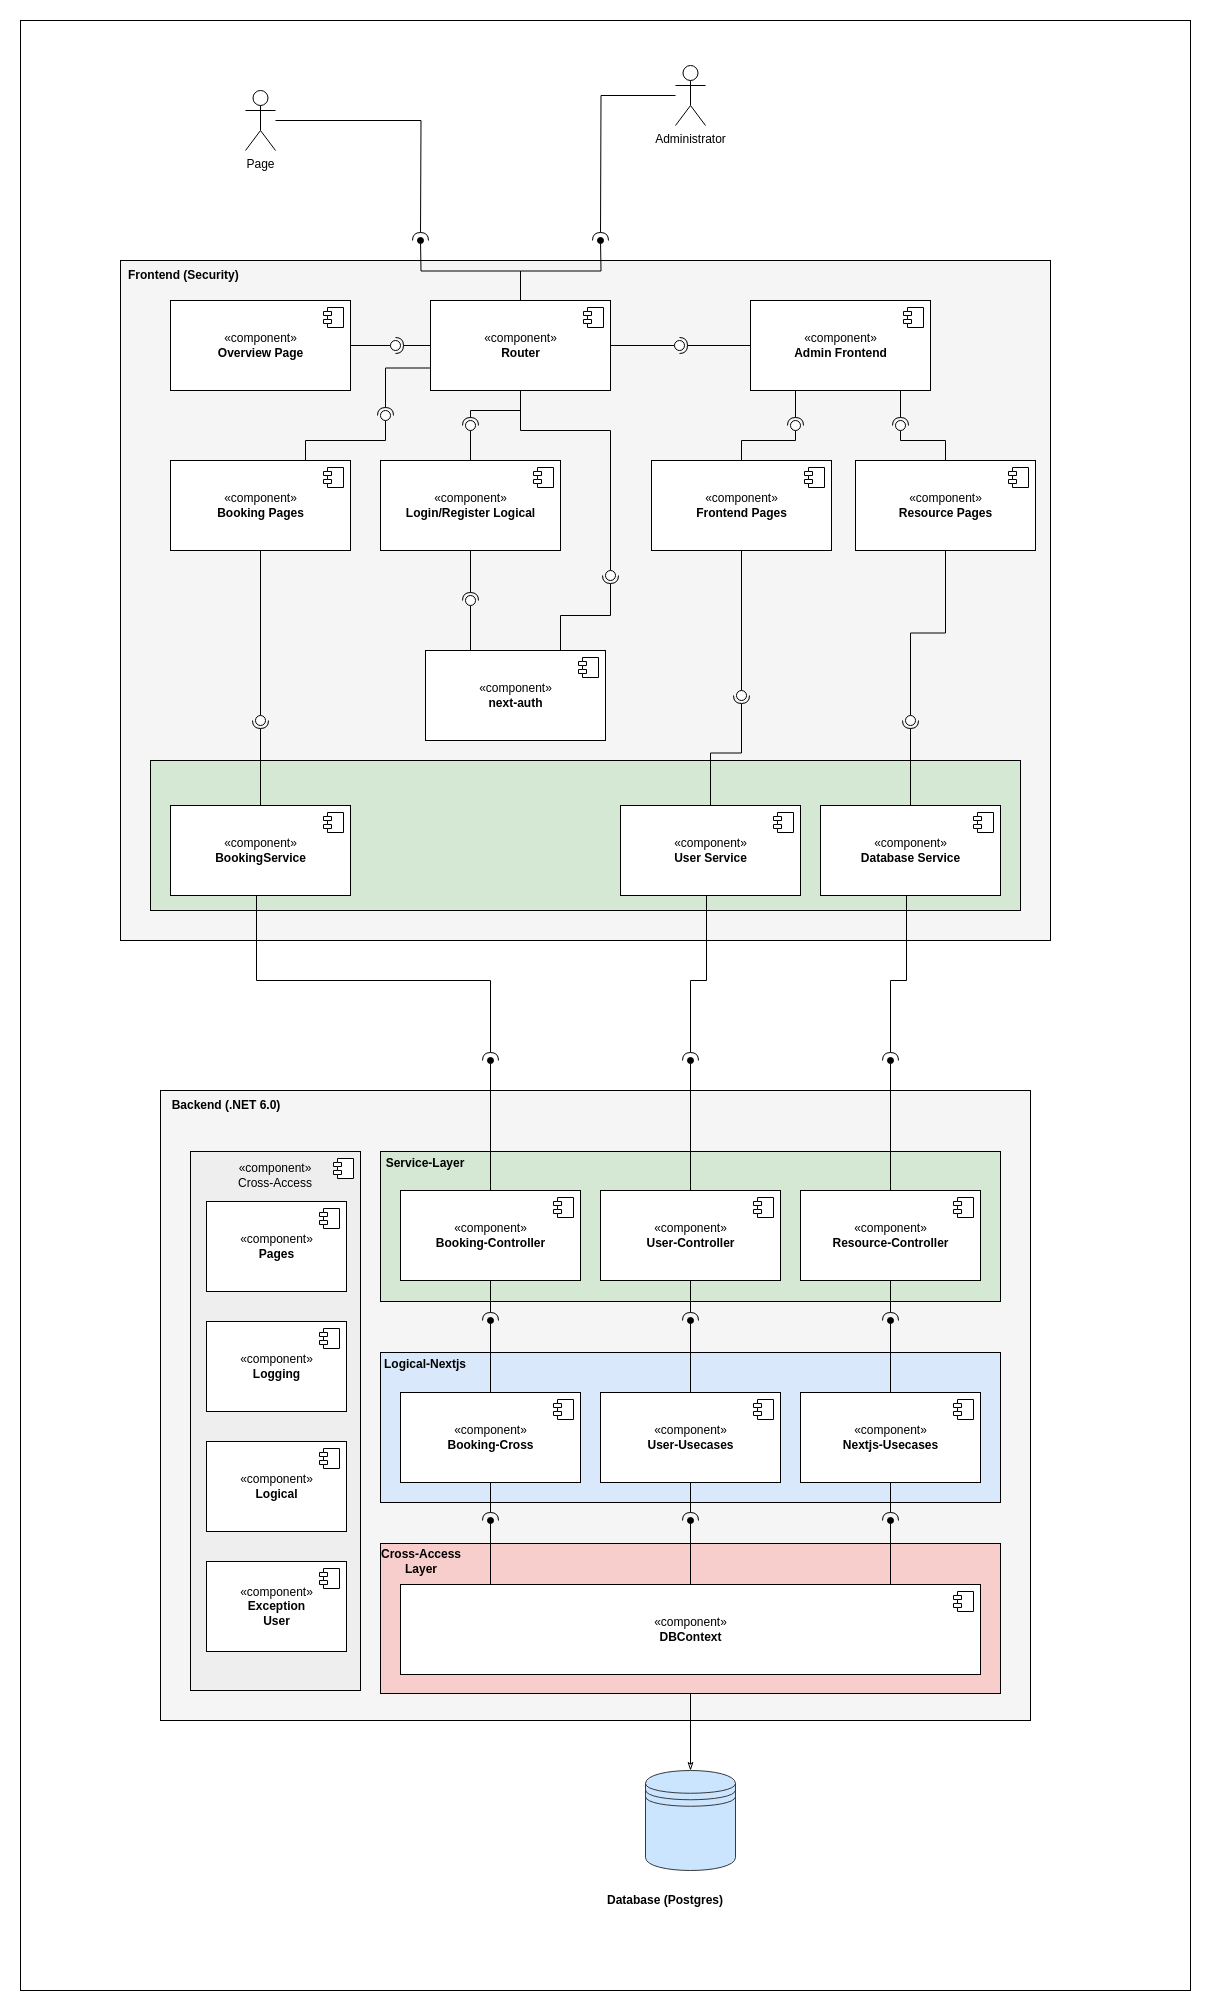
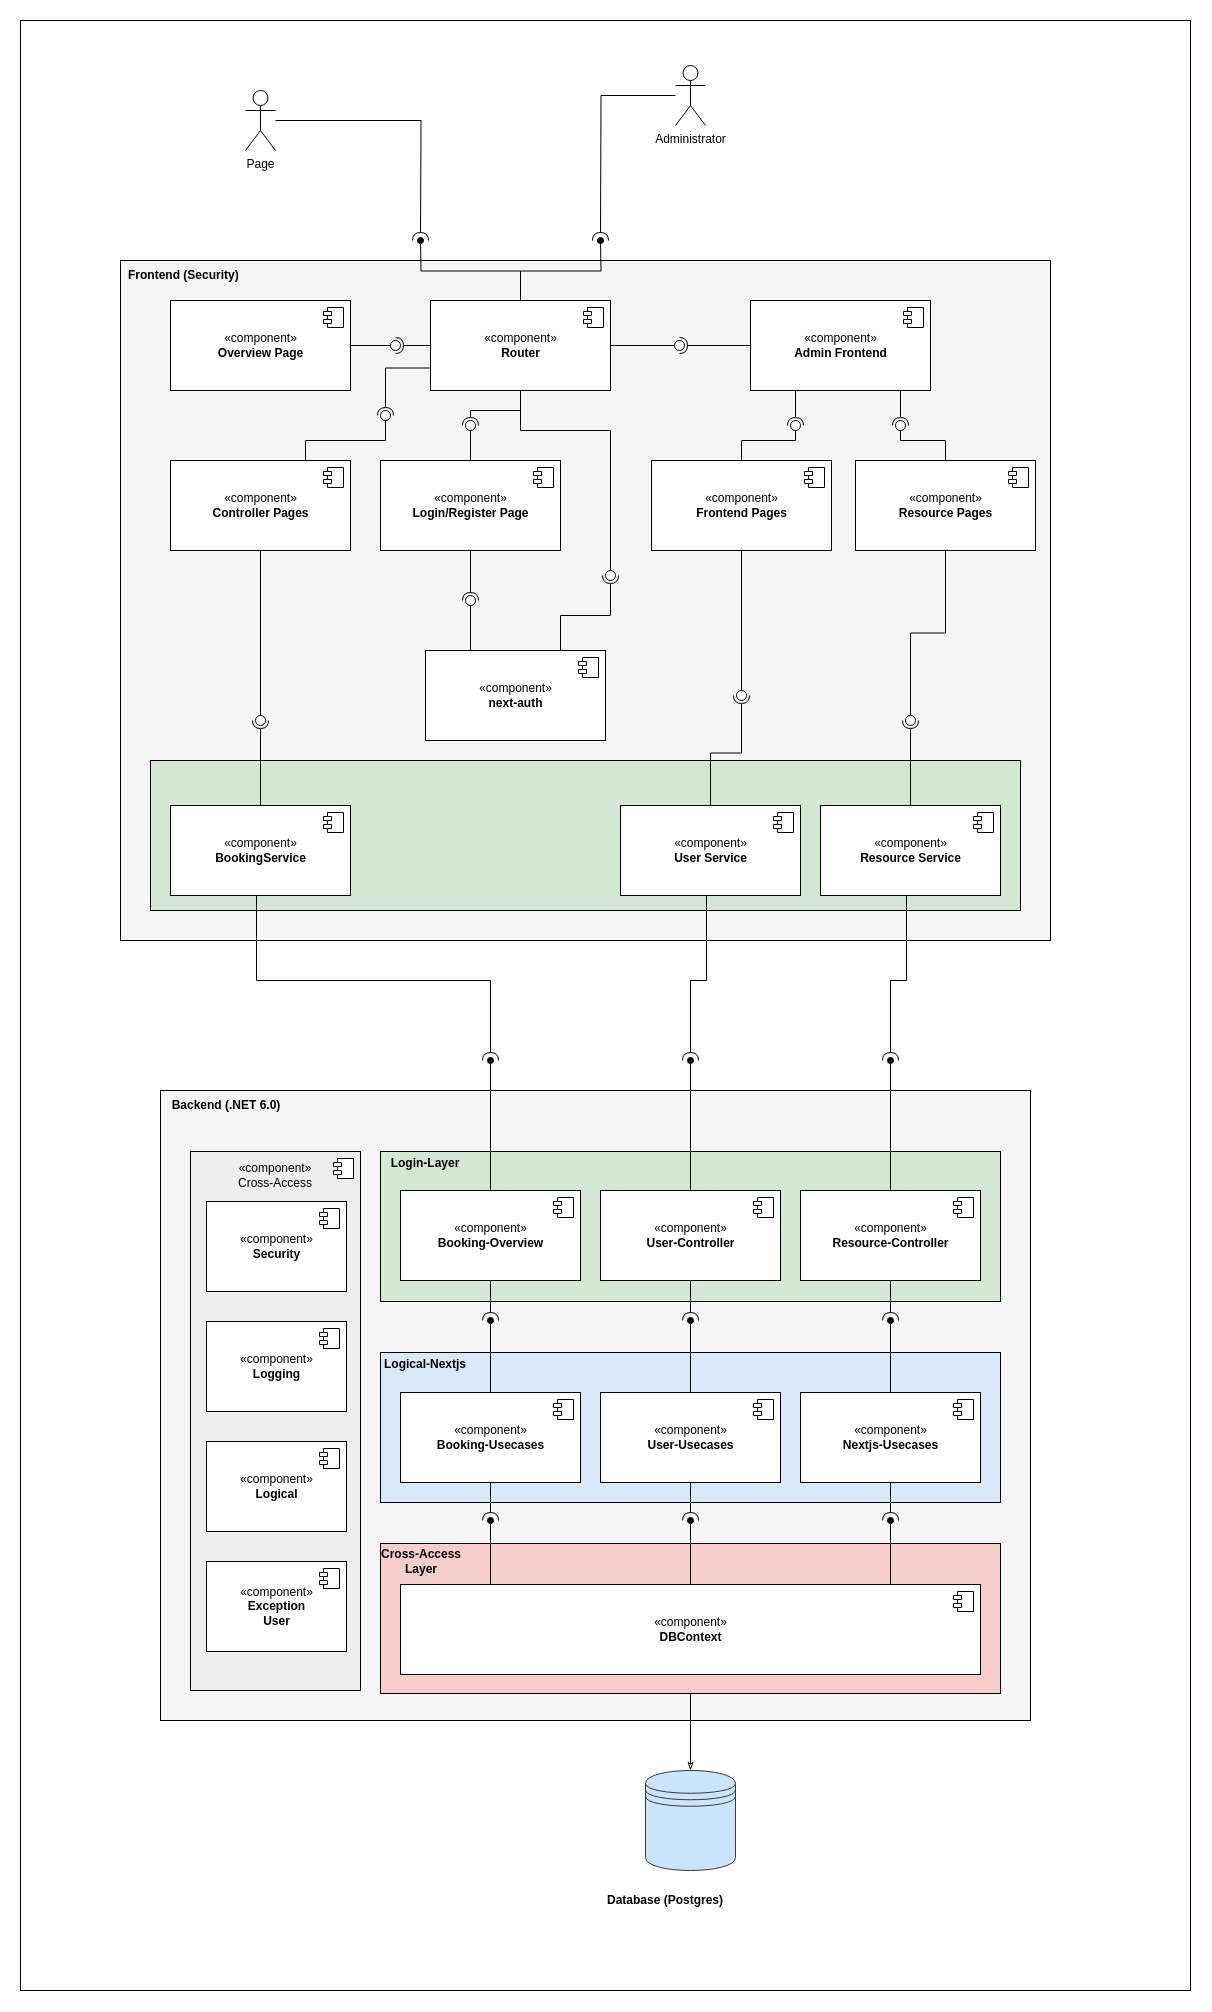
node "«component» Booking Pages": label "«component» Booking Pages" -> "«component» Controller Pages"
node "«component» Login/Register Logical": label "«component» Login/Register Logical" -> "«component» Login/Register Page"
node "«component» Database Service": label "«component» Database Service" -> "«component» Resource Service"
node "Service-Layer": label "Service-Layer" -> "Login-Layer"
node "«component» Booking-Controller": label "«component» Booking-Controller" -> "«component» Booking-Overview"
node "«component» Pages": label "«component» Pages" -> "«component» Security"
node "«component» Booking-Cross": label "«component» Booking-Cross" -> "«component» Booking-Usecases"
